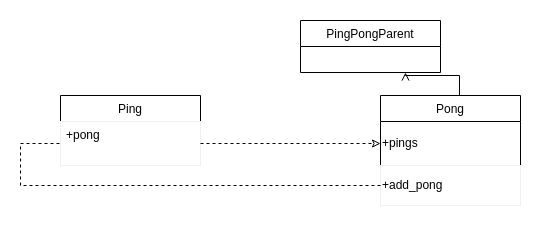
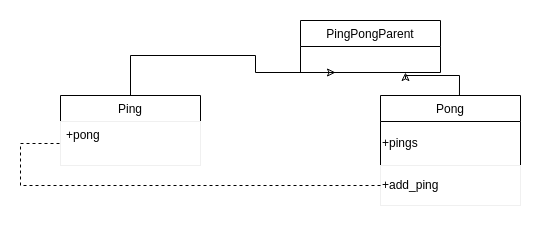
edge "Ping" -> "PingPongParent": added
edge "Pong" -> "PingPongParent": arrowhead open -> classic
edge "+pong" -> "+pings": removed
node "+add_pong": label "+add_pong" -> "+add_ping"
